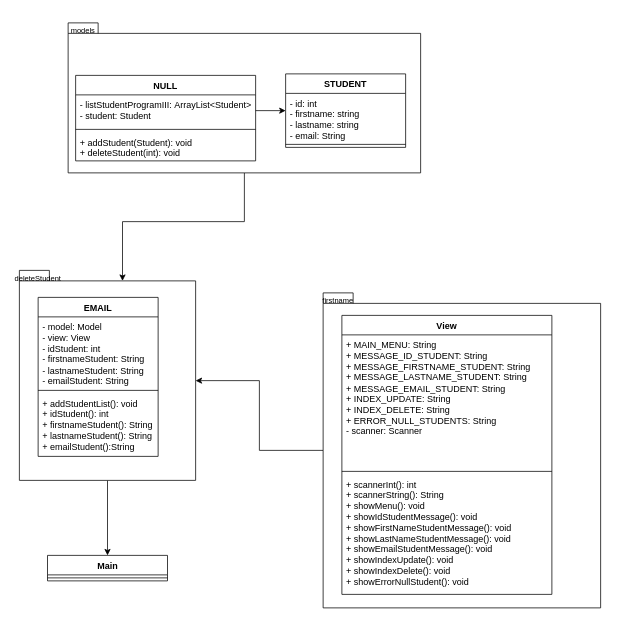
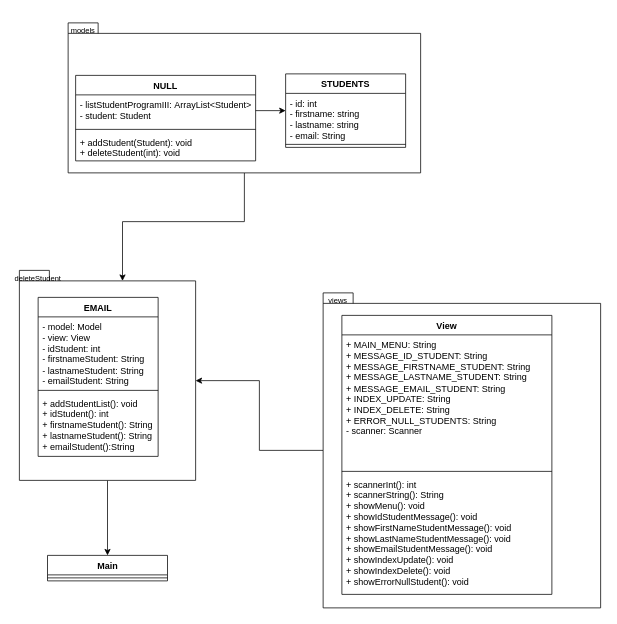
node "STUDENT": label "STUDENT" -> "STUDENTS"
node "firstname": label "firstname" -> "views"
